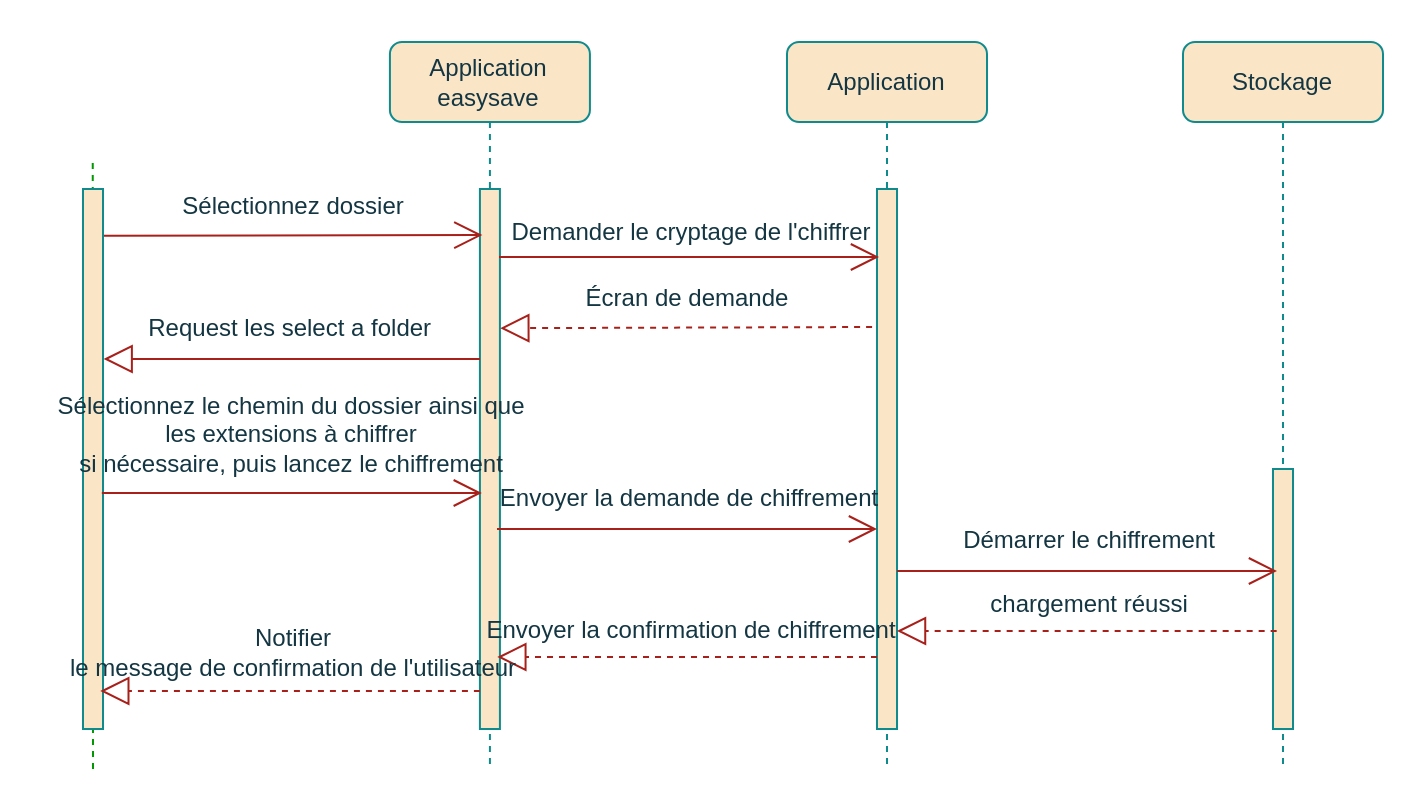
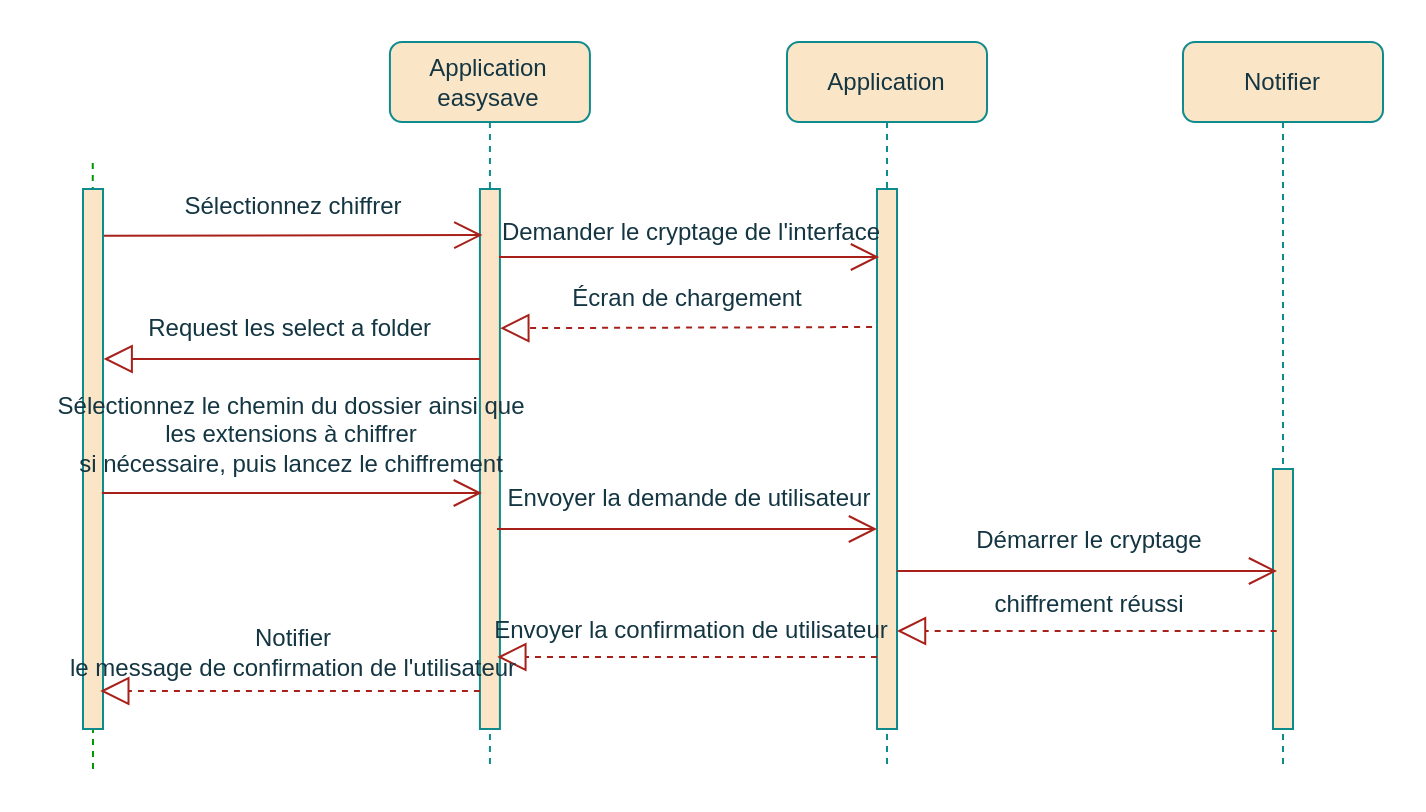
node "Stockage": label "Stockage" -> "Notifier"
node "Sélectionnez dossier": label "Sélectionnez dossier" -> "Sélectionnez chiffrer"
node "Demander le cryptage de l'chiffrer": label "Demander le cryptage de l'chiffrer" -> "Demander le cryptage de l'interface"
node "Écran de demande": label "Écran de demande" -> "Écran de chargement"
node "Envoyer la demande de chiffrement": label "Envoyer la demande de chiffrement" -> "Envoyer la demande de utilisateur"
node "Démarrer le chiffrement": label "Démarrer le chiffrement" -> "Démarrer le cryptage"
node "chargement réussi": label "chargement réussi" -> "chiffrement réussi"
node "Envoyer la confirmation de chiffrement": label "Envoyer la confirmation de chiffrement" -> "Envoyer la confirmation de utilisateur"
